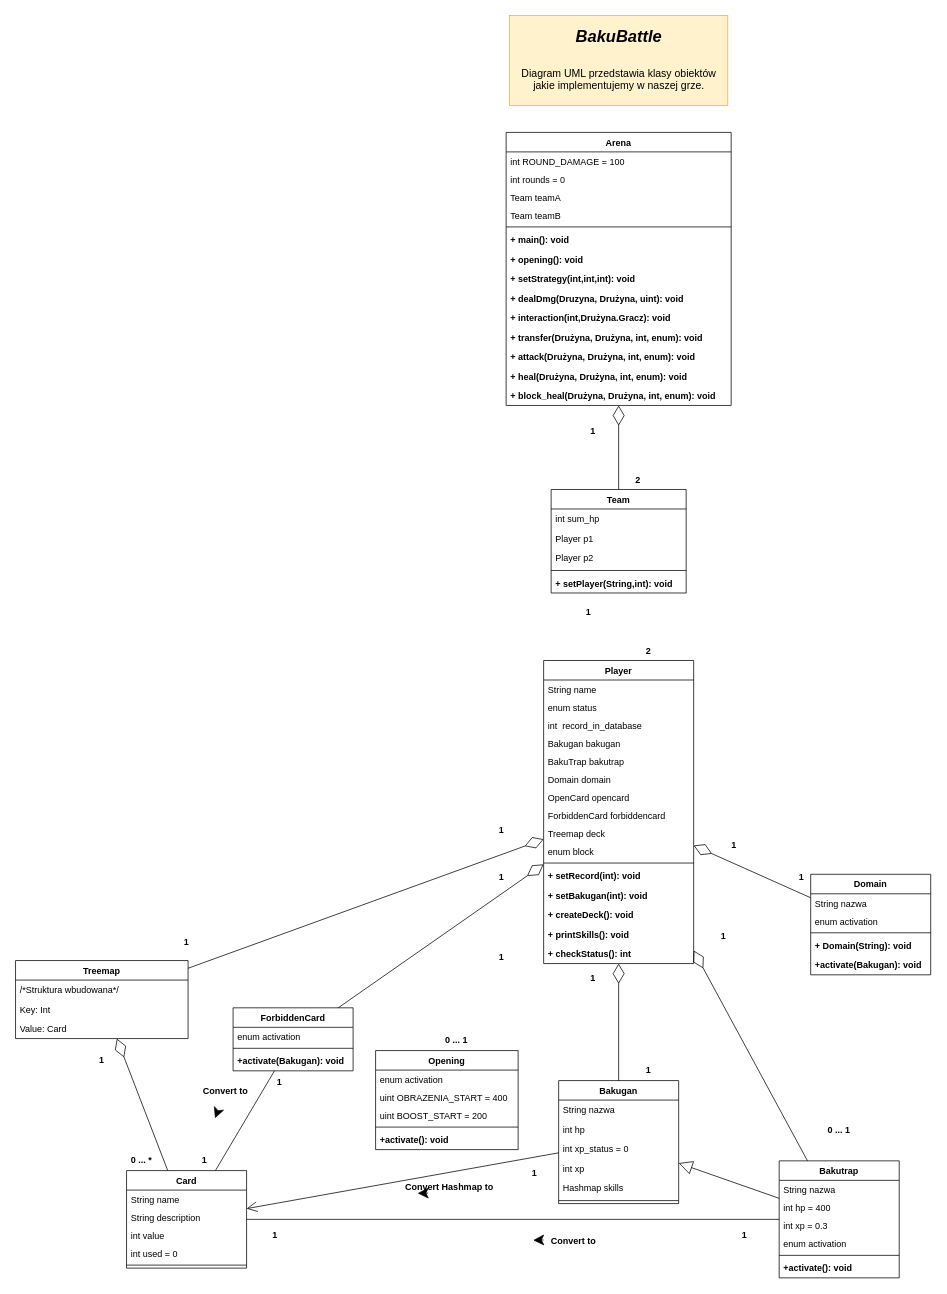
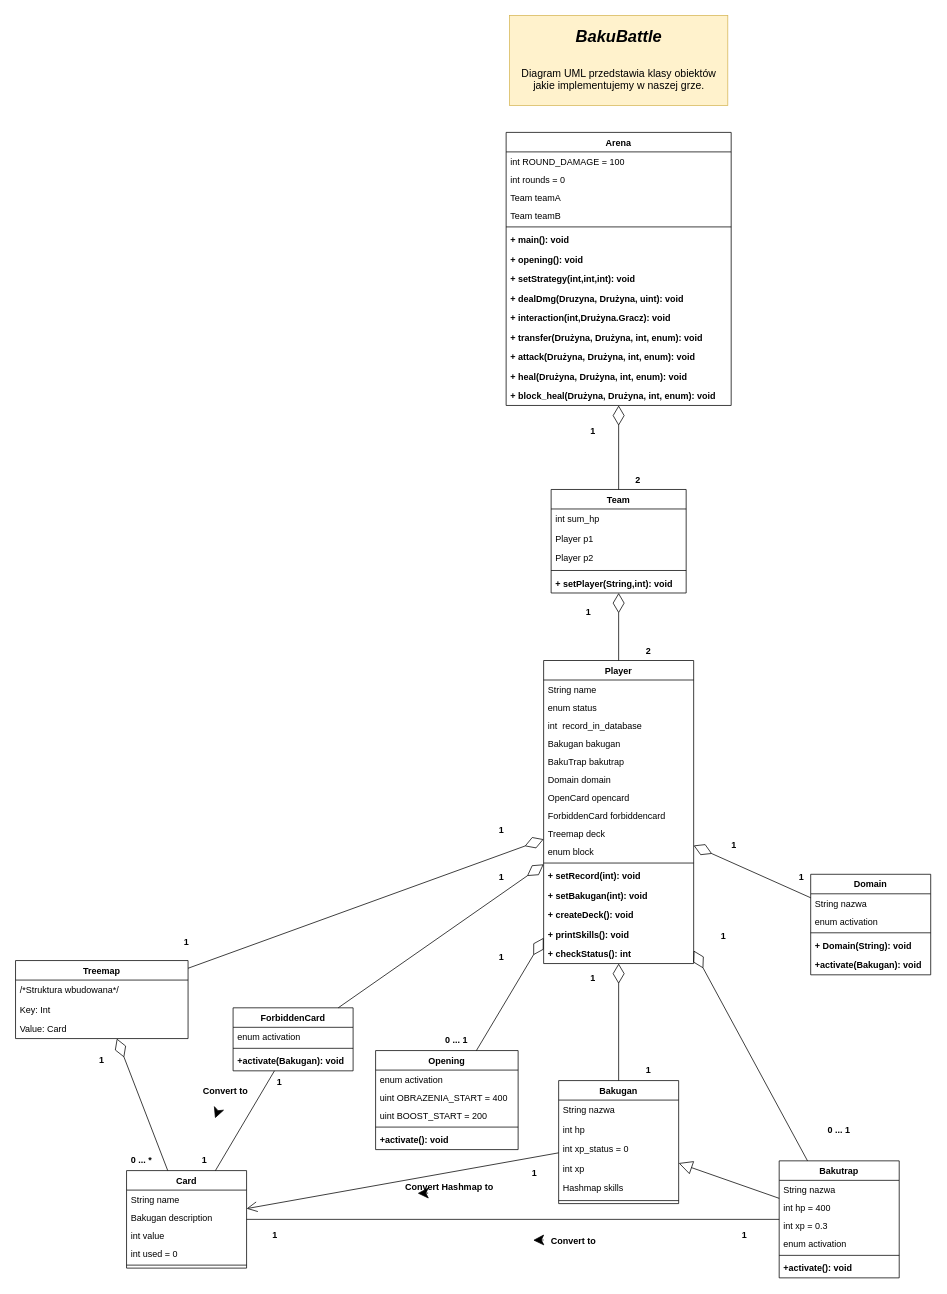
edge "Player" -> "Team": added
edge "Opening" -> "Player": added
node "String description": label "String description" -> "Bakugan description"
